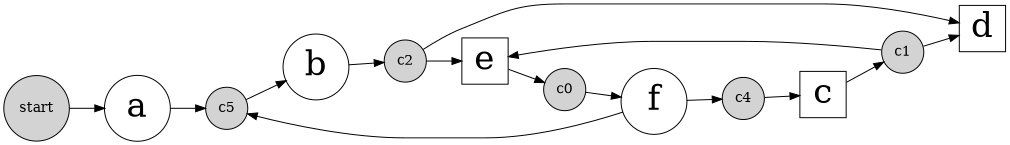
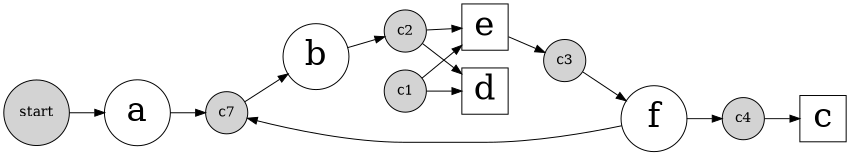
edge "c" -> "c1": removed
node "c0": label "c0" -> "c3"
node "c5": label "c5" -> "c7"
